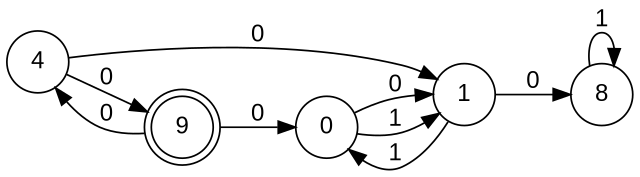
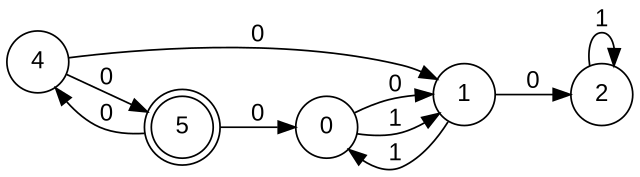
node "8": label "8" -> "2"
node "9": label "9" -> "5"
